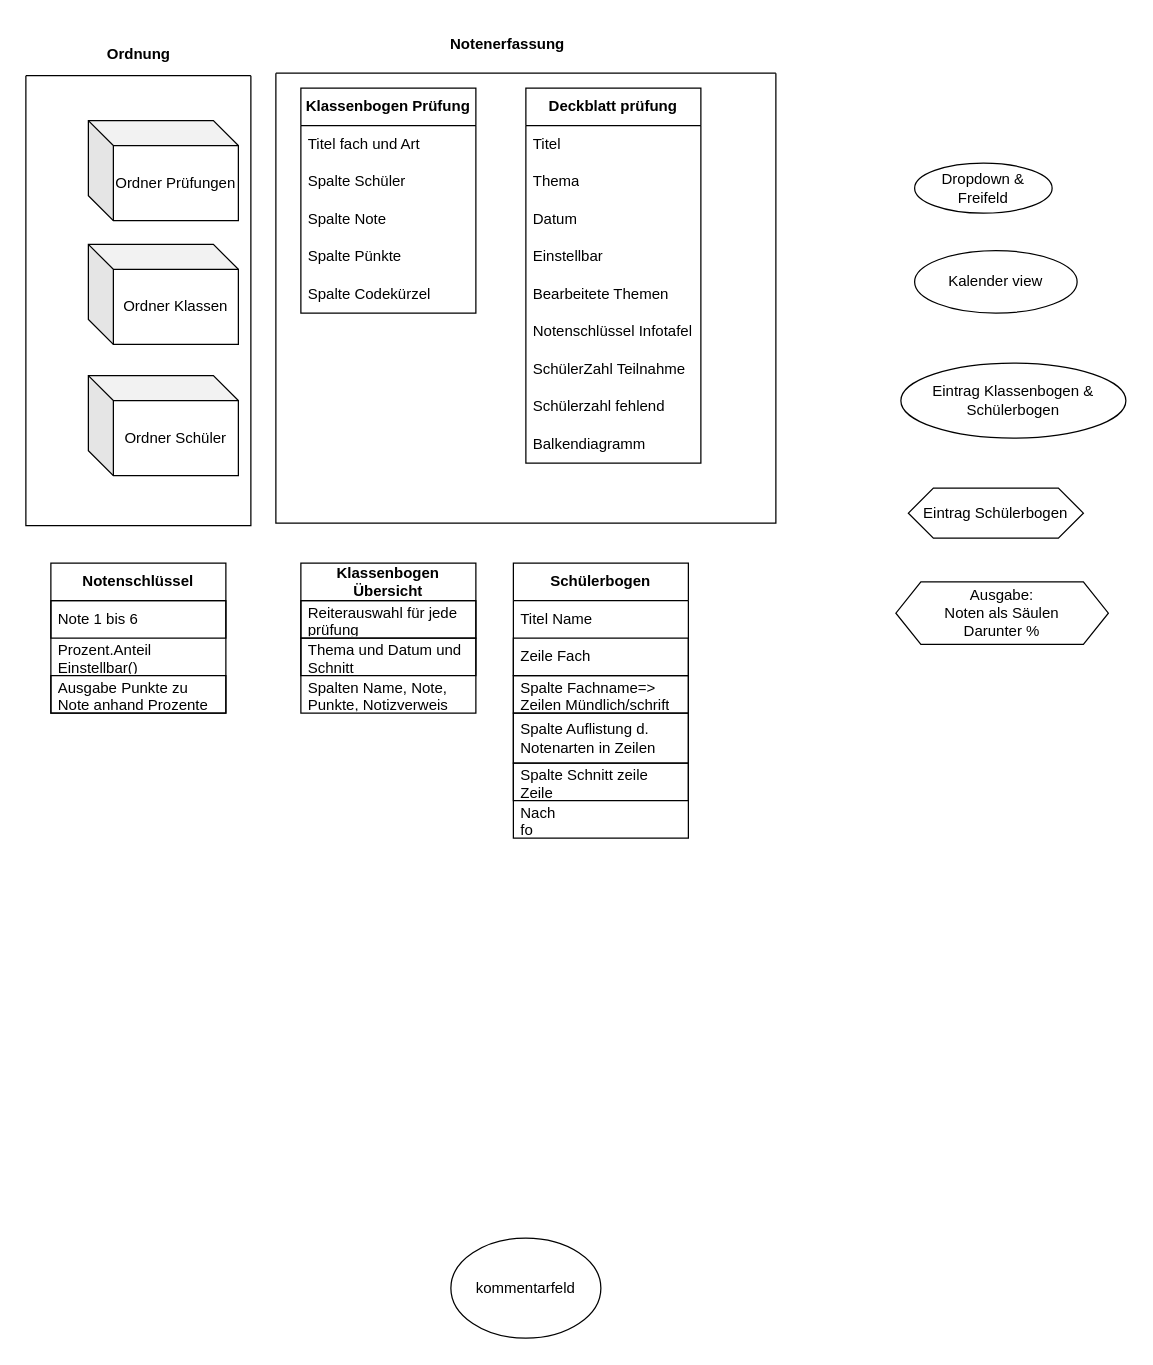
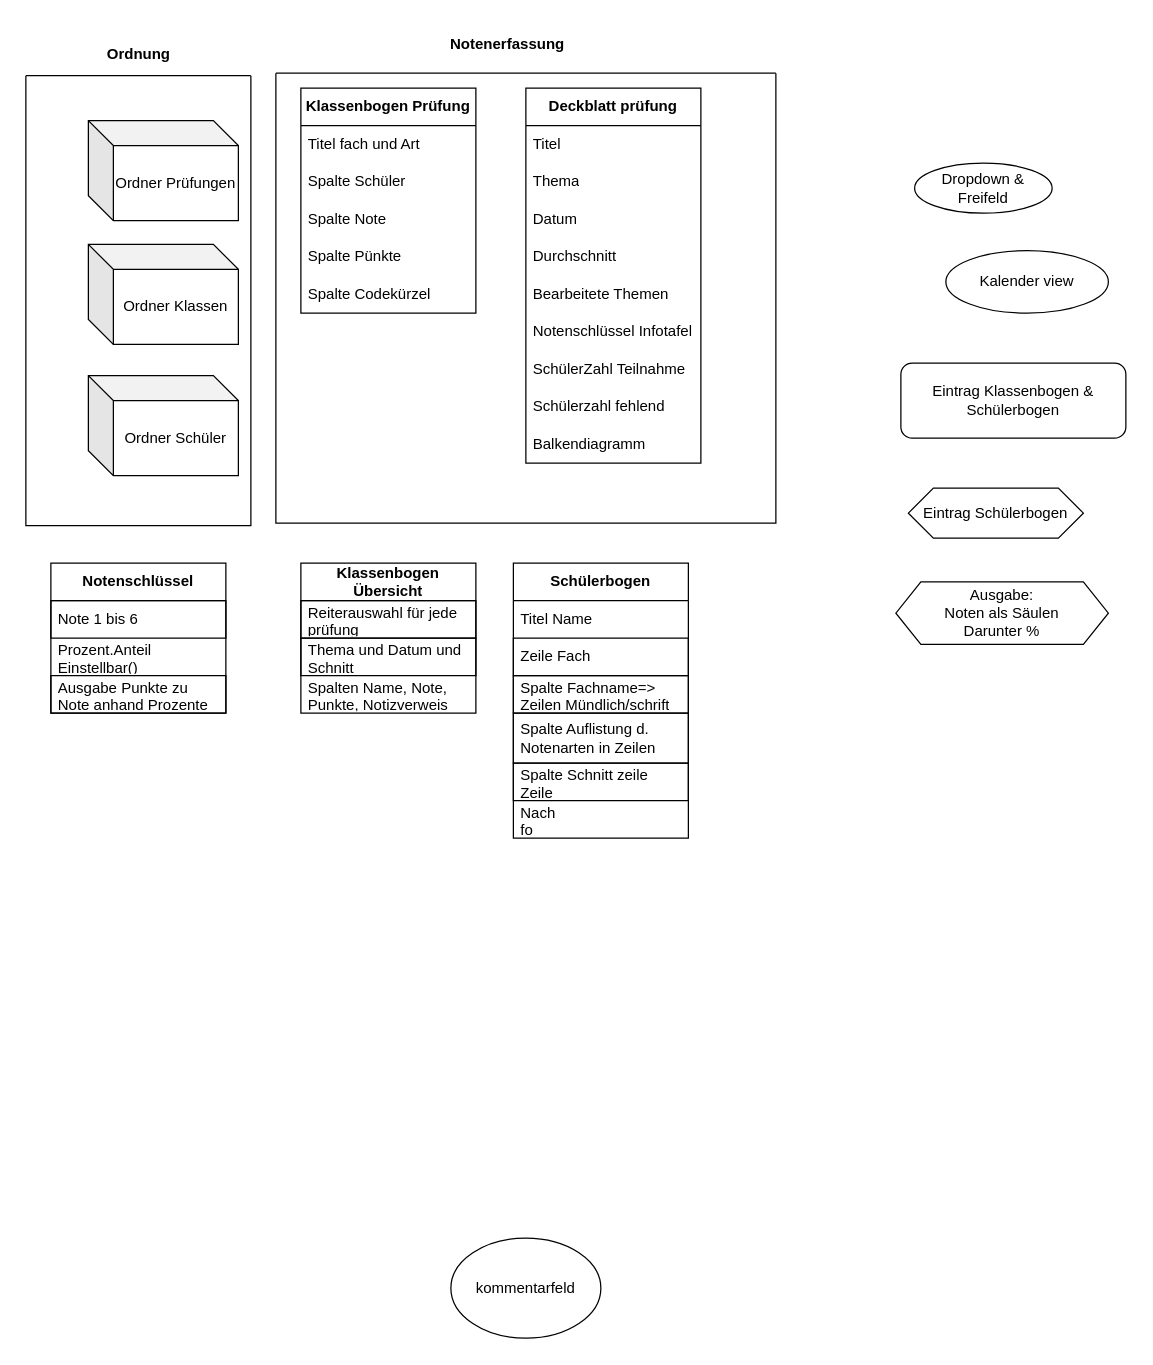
node "Einstellbar": label "Einstellbar" -> "Durchschnitt"
node "Kalender view": moved (996, 282) -> (1027, 282)
node "Eintrag Klassenbogen & Schülerbogen": shape ellipse -> rounded rectangle
